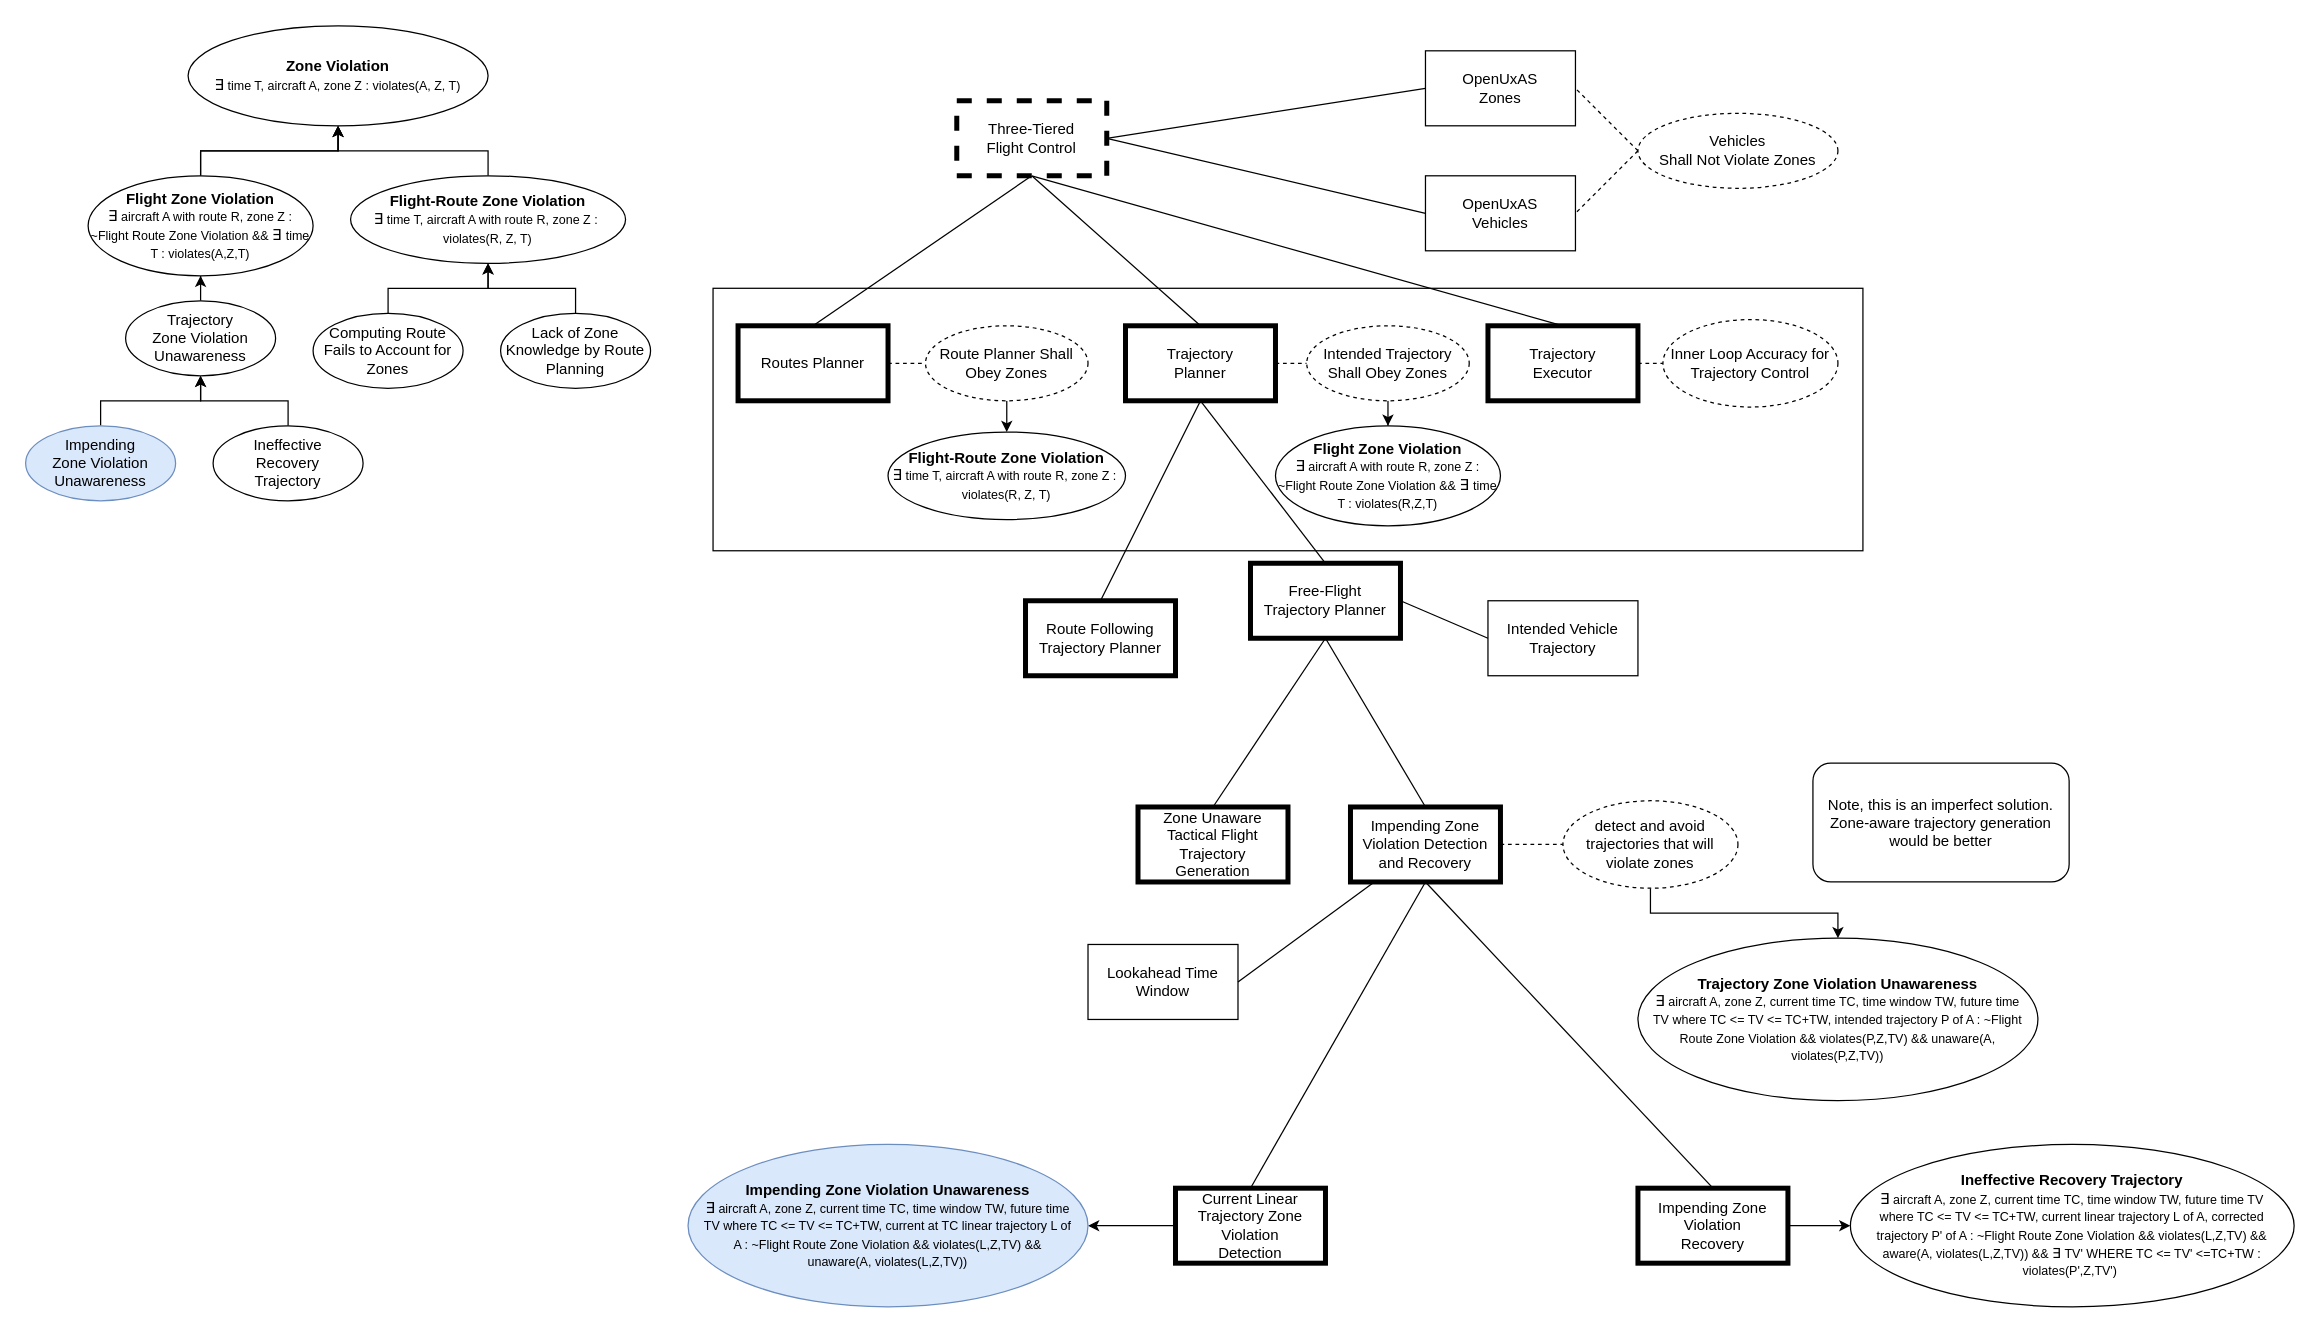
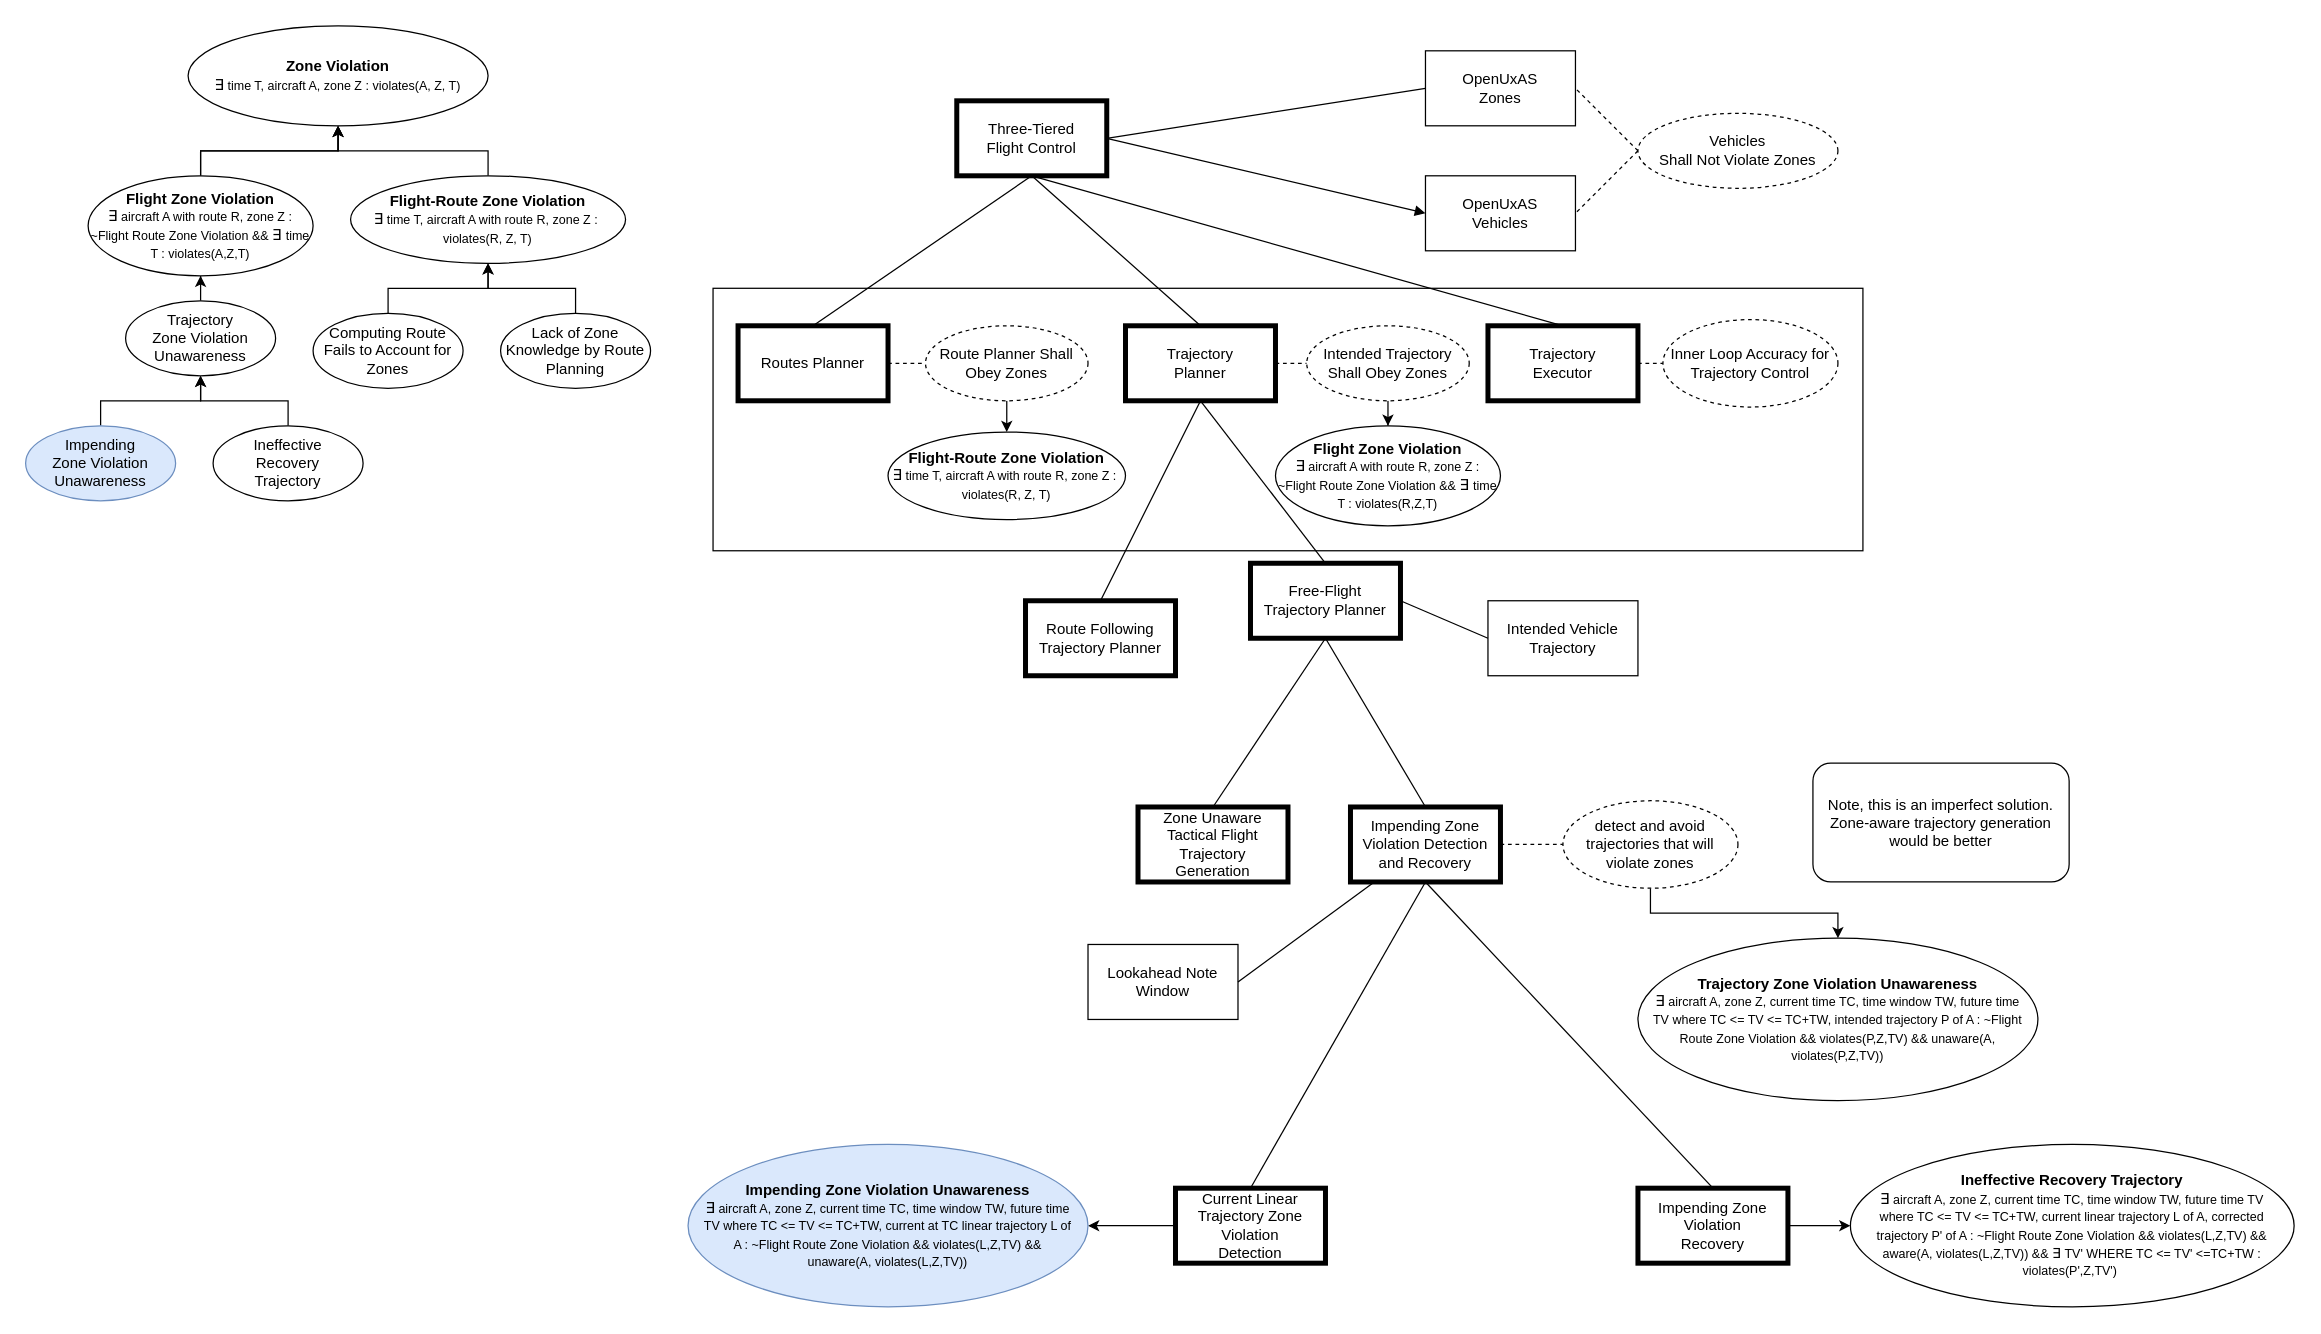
node "Three-Tiered Flight Control": style dashed -> solid
edge "Three-Tiered Flight Control" -- "OpenUxAS Vehicles": arrowhead none -> block
node "Lookahead Time Window": label "Lookahead Time Window" -> "Lookahead Note Window"
